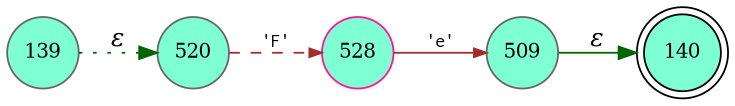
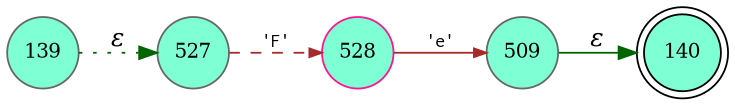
node "520": label "520" -> "527"
